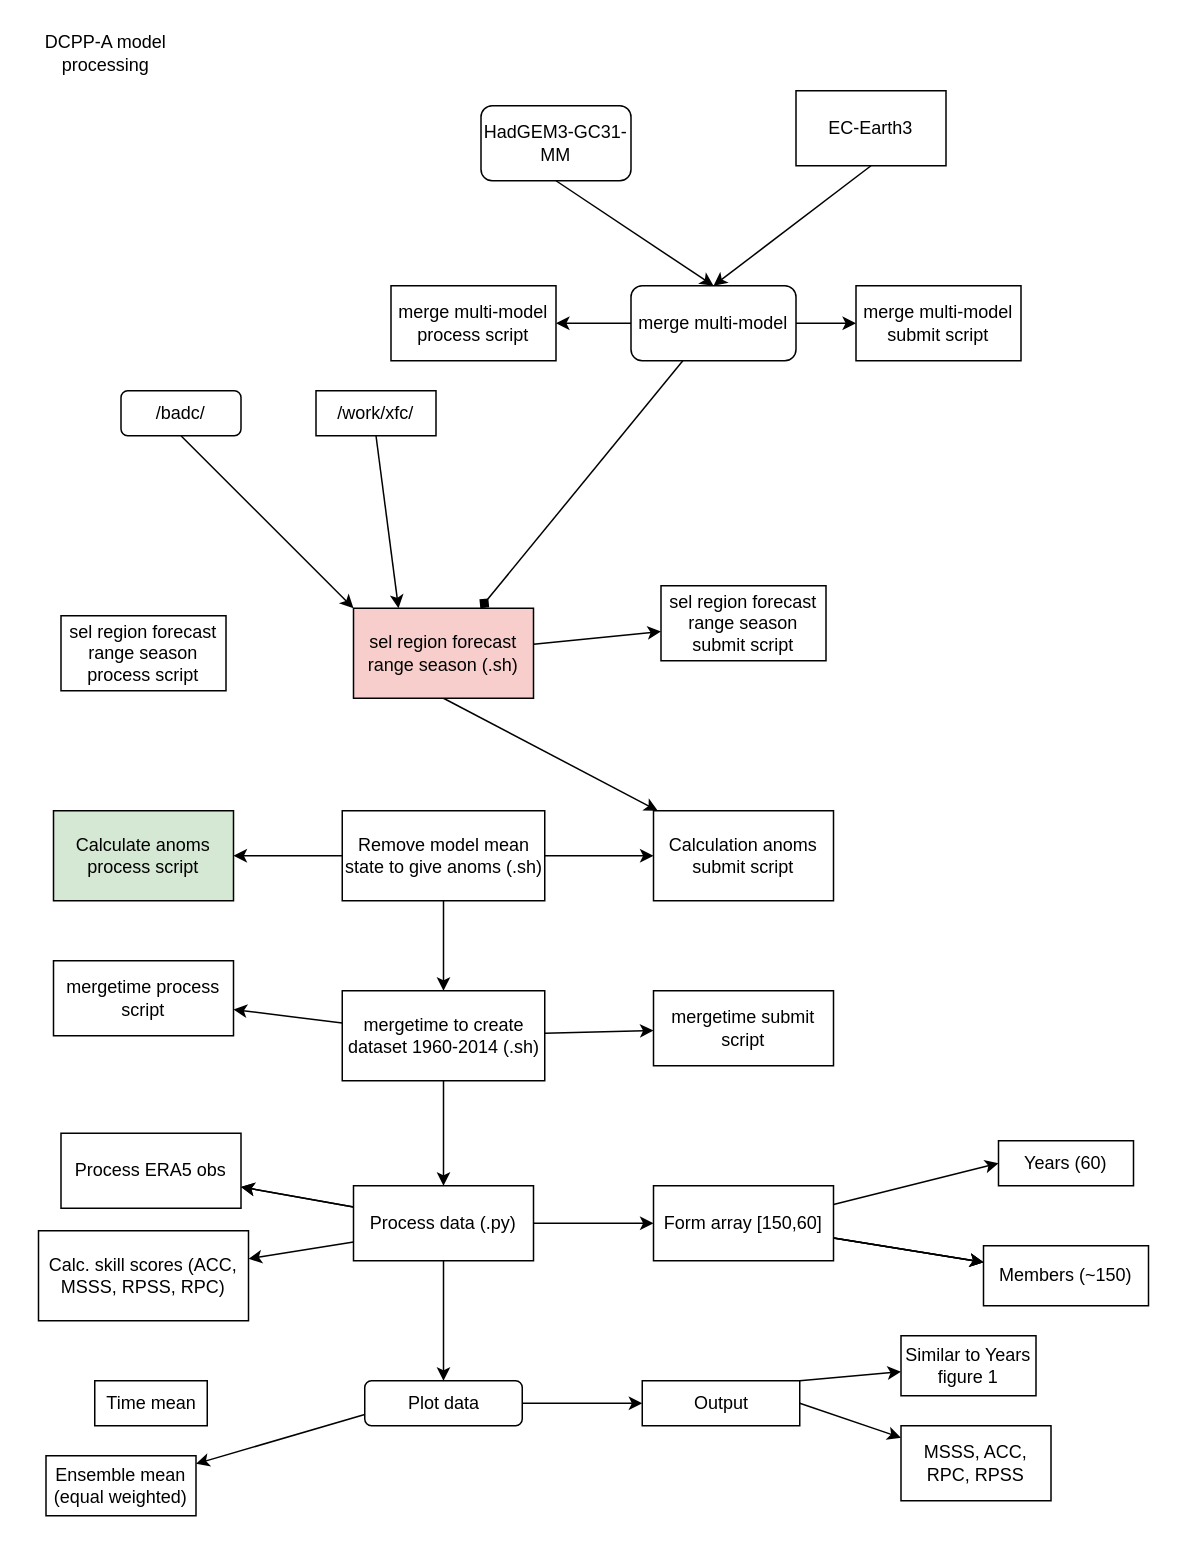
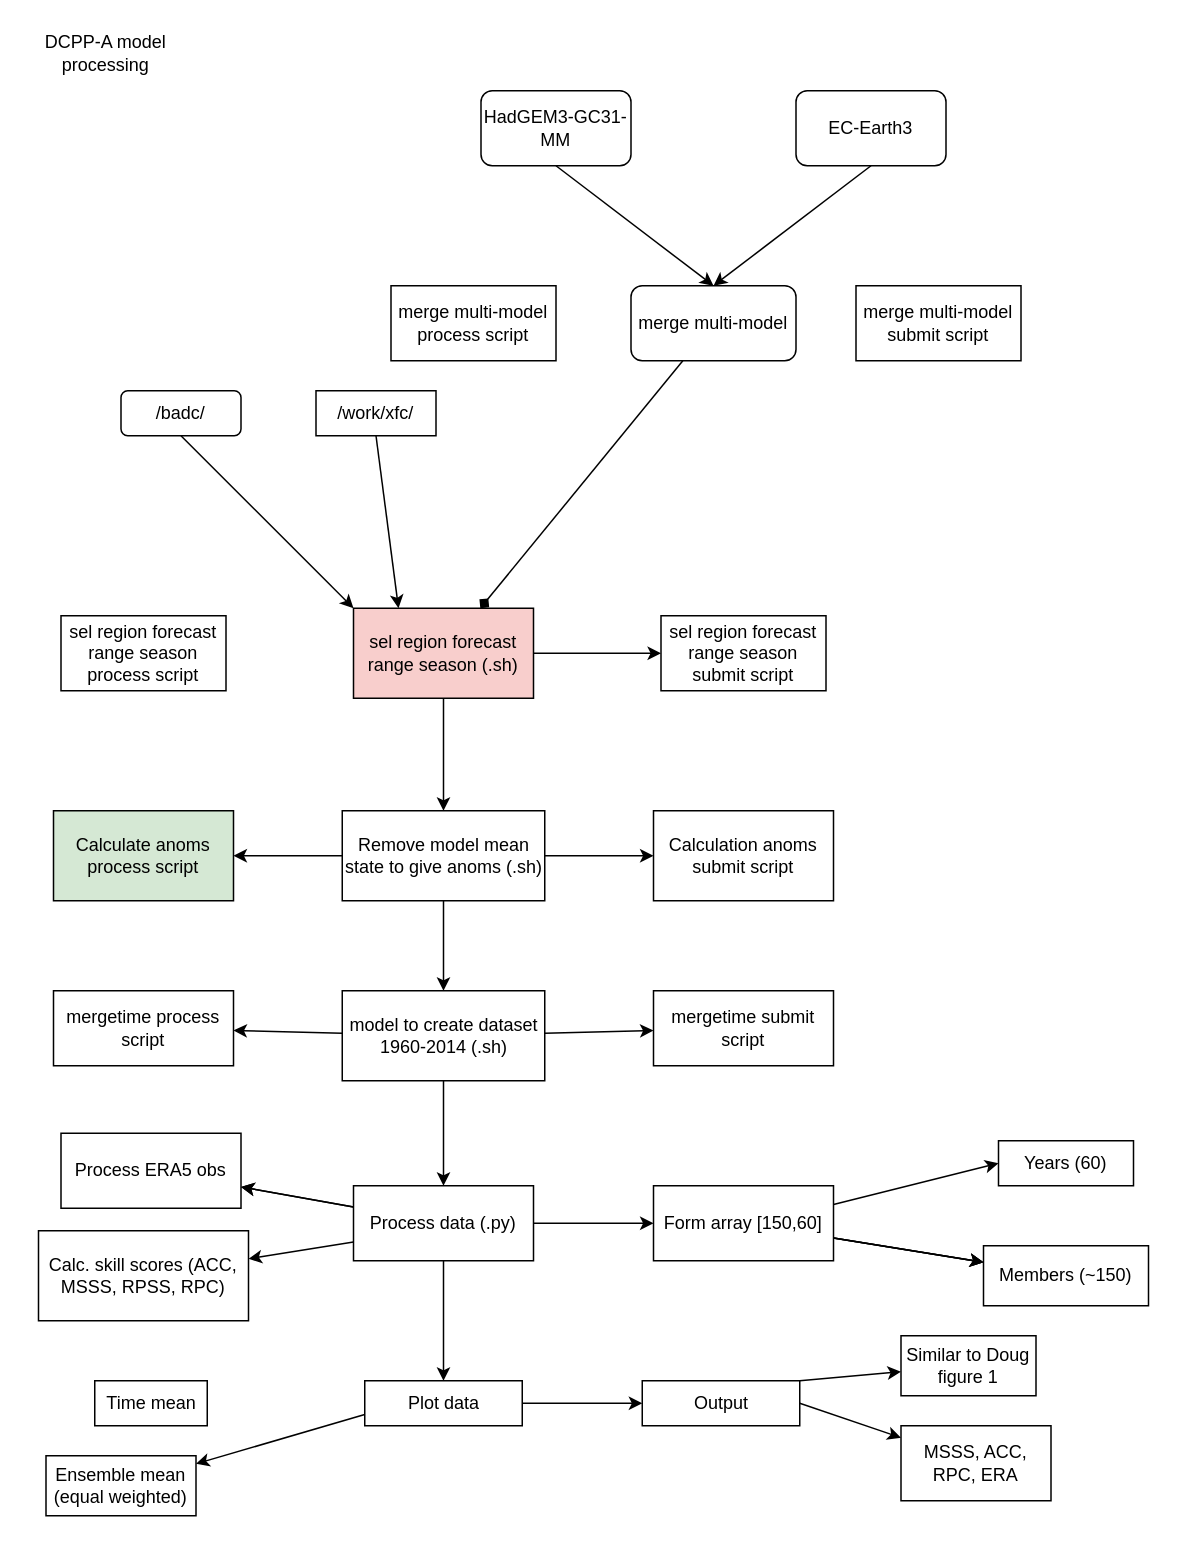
node "EC-Earth3": shape rectangle -> rounded rectangle
node "HadGEM3-GC31-MM": moved (556, 143) -> (556, 128)
edge "merge multi-model" -> "merge multi-model process script": removed
edge "merge multi-model" -> "merge multi-model submit script": removed
node "sel region forecast range season submit script": moved (743, 623) -> (743, 653)
edge "sel region forecast range season (.sh)" -> "Calculation anoms submit script": now "sel region forecast range season (.sh)" -> "Remove model mean state to give anoms (.sh)"
node "mergetime process script": moved (143, 998) -> (143, 1028)
node "mergetime to create dataset 1960-2014 (.sh)": label "mergetime to create dataset 1960-2014 (.sh)" -> "model to create dataset 1960-2014 (.sh)"
node "Similar to Years figure 1": label "Similar to Years figure 1" -> "Similar to Doug figure 1"
node "Plot data": shape rounded rectangle -> rectangle
node "MSSS, ACC, RPC, RPSS": label "MSSS, ACC, RPC, RPSS" -> "MSSS, ACC, RPC, ERA"
